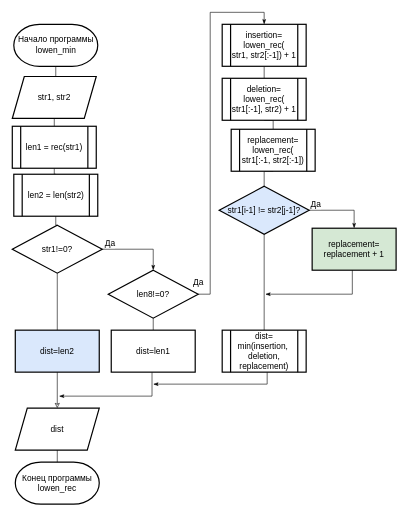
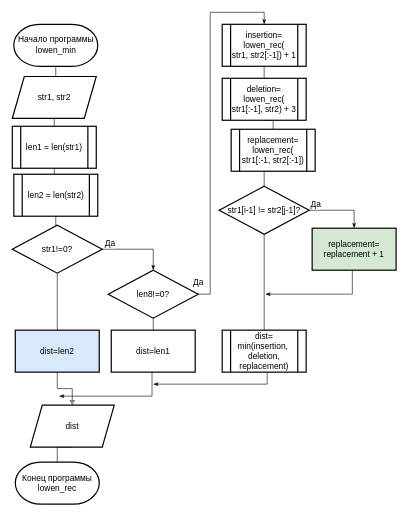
node "deletion= lowen_rec( str1[:-1], str2) + 1": label "deletion= lowen_rec( str1[:-1], str2) + 1" -> "deletion= lowen_rec( str1[:-1], str2) + 3"
node "len1 = rec(str1)": label "len1 = rec(str1)" -> "len1 = len(str1)"
node "str1[i-1] != str2[j-1]?": fillcolor #dae8fc -> #ffffff
node "dist": moved (57, 429) -> (72, 426)
